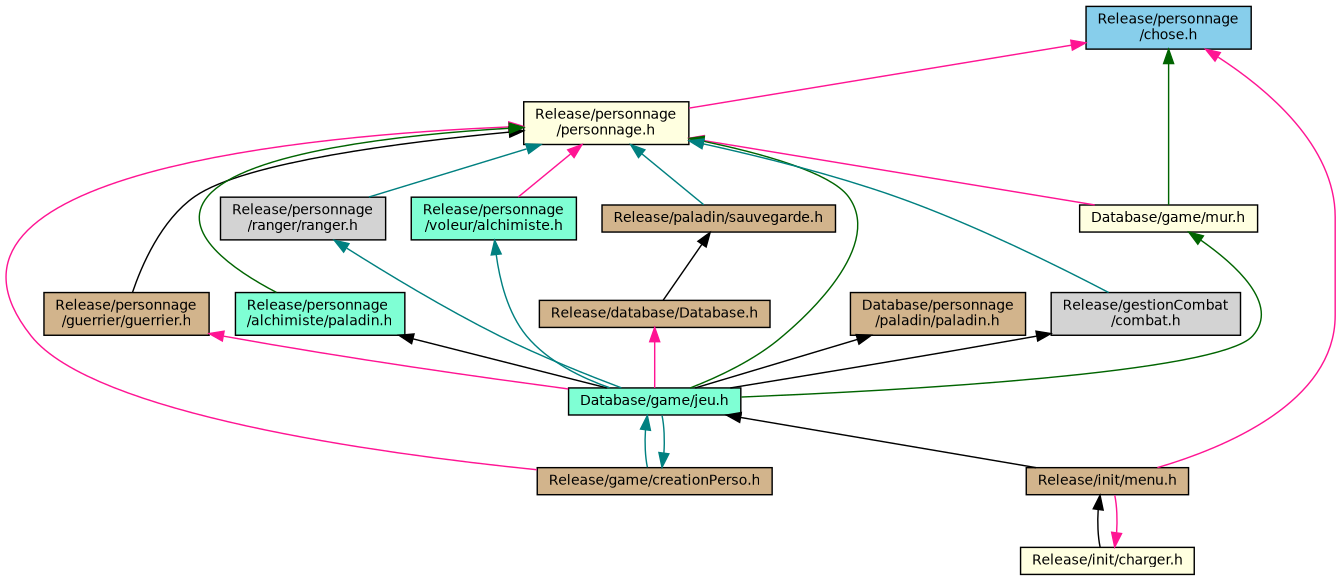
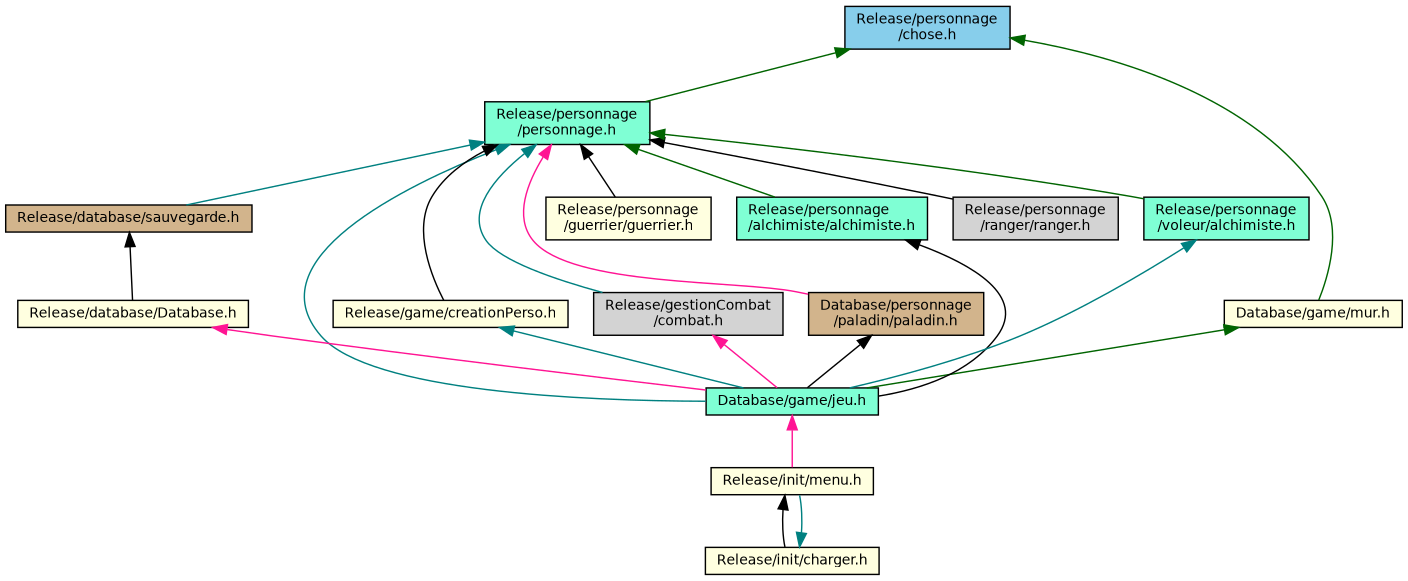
edge "Release/personnage /personnage.h" -> "Release/personnage /chose.h": color deeppink -> darkgreen
node "Release/personnage /personnage.h": fillcolor lightyellow -> aquamarine
edge "Release/personnage /ranger/ranger.h" -> "Release/personnage /personnage.h": color teal -> black
edge "Database/game/mur.h" -> "Release/personnage /personnage.h": now "Database/personnage /paladin/paladin.h" -> "Release/personnage /personnage.h"
edge "Release/personnage /voleur/alchimiste.h" -> "Release/personnage /personnage.h": color deeppink -> darkgreen
node "Release/paladin/sauvegarde.h": label "Release/paladin/sauvegarde.h" -> "Release/database/sauvegarde.h"
edge "Database/game/jeu.h" -> "Release/personnage /personnage.h": color darkgreen -> teal
edge "Release/init/menu.h" -> "Release/personnage /chose.h": removed
edge "Release/game/creationPerso.h" -> "Release/personnage /personnage.h": color deeppink -> black
node "Release/personnage /guerrier/guerrier.h": fillcolor tan -> lightyellow
node "Release/personnage /alchimiste/paladin.h": label "Release/personnage /alchimiste/paladin.h" -> "Release/personnage /alchimiste/alchimiste.h"
node "Release/database/Database.h": fillcolor tan -> lightyellow
edge "Database/game/jeu.h" -> "Release/personnage /ranger/ranger.h": removed
edge "Database/game/jeu.h" -> "Release/gestionCombat /combat.h": color black -> deeppink
edge "Database/game/jeu.h" -> "Release/personnage /guerrier/guerrier.h": removed
edge "Release/init/menu.h" -> "Database/game/jeu.h": color black -> deeppink
edge "Release/game/creationPerso.h" -> "Database/game/jeu.h": removed
node "Release/game/creationPerso.h": fillcolor tan -> lightyellow
node "Release/init/menu.h": fillcolor tan -> lightyellow
edge "Release/init/menu.h" -> "Release/init/charger.h": color deeppink -> teal
